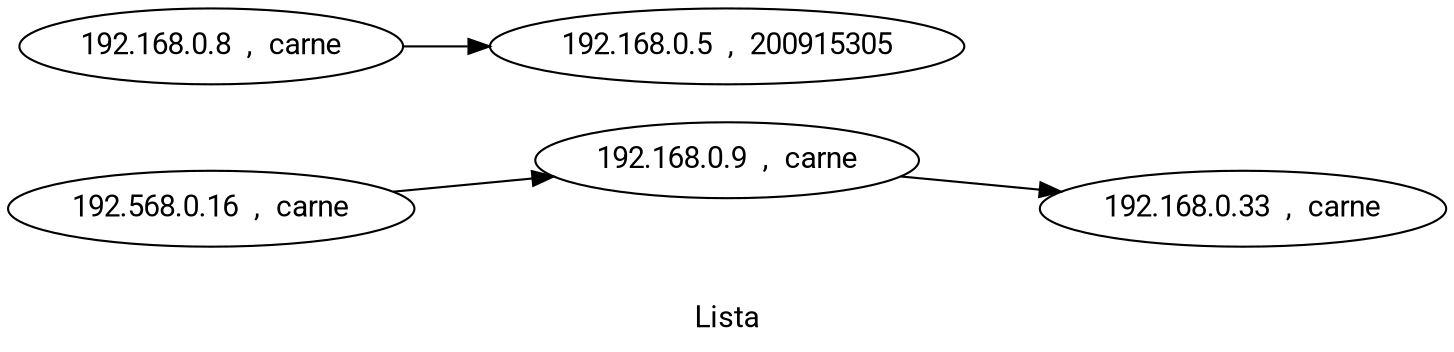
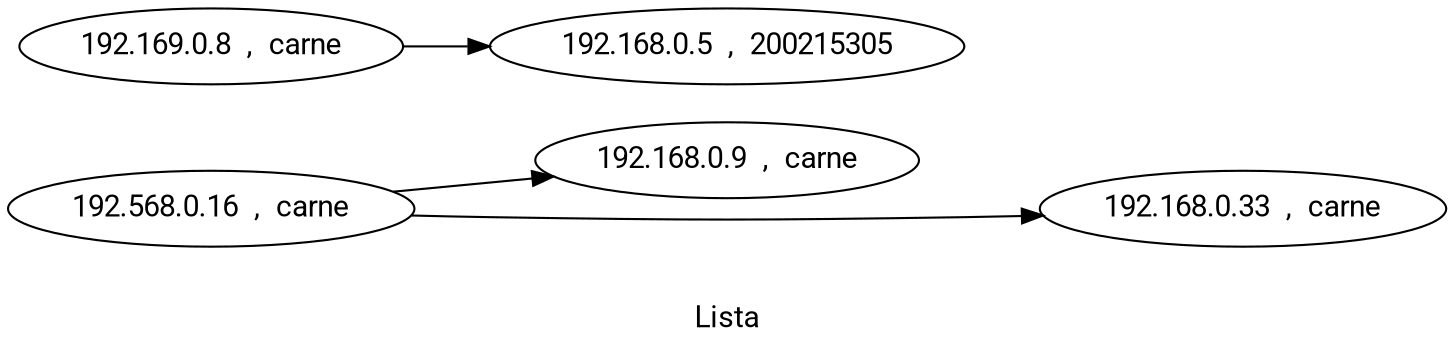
node "192.168.0.8  ,  carne": label "192.168.0.8  ,  carne" -> "192.169.0.8  ,  carne"
node "192.168.0.5  ,  200915305": label "192.168.0.5  ,  200915305" -> "192.168.0.5  ,  200215305"
edge "192.168.0.9  ,  carne" -> "192.168.0.33  ,  carne": now "192.568.0.16  ,  carne" -> "192.168.0.33  ,  carne"
